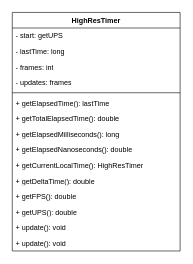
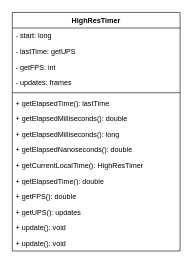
node "- start: getUPS": label "- start: getUPS" -> "- start: long"
node "- lastTime: long": label "- lastTime: long" -> "- lastTime: getUPS"
node "- frames: int": label "- frames: int" -> "- getFPS: int"
node "+ getTotalElapsedTime(): double": label "+ getTotalElapsedTime(): double" -> "+ getElapsedMilliseconds(): double"
node "+ getDeltaTime(): double": label "+ getDeltaTime(): double" -> "+ getElapsedTime(): double"
node "+ getUPS(): double": label "+ getUPS(): double" -> "+ getUPS(): updates"
